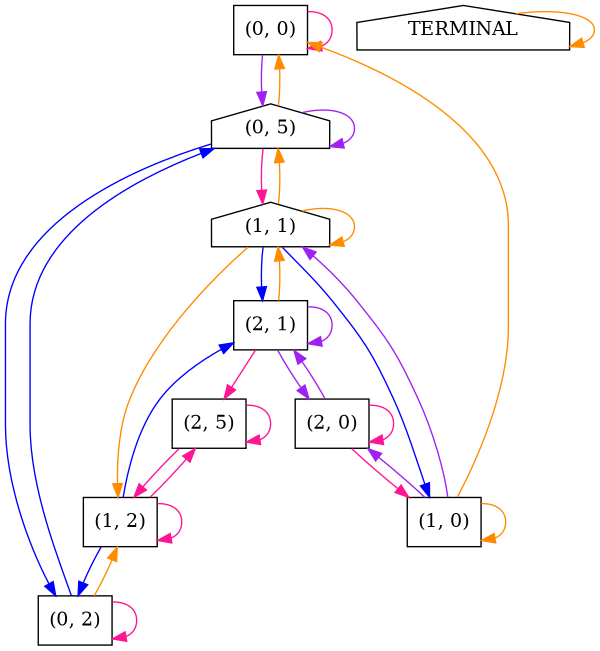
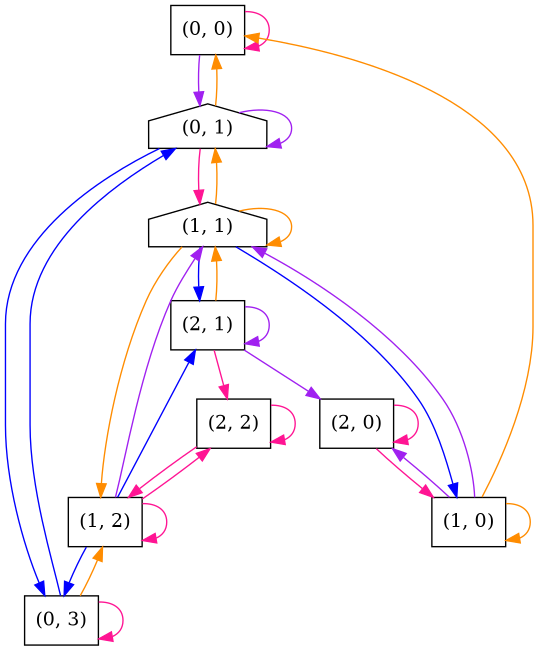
node "TERMINAL": removed
node "(0, 5)": label "(0, 5)" -> "(0, 1)"
edge "(1, 2)" -> "(1, 1)": added
edge "(2, 0)" -> "(2, 1)": removed
node "(2, 5)": label "(2, 5)" -> "(2, 2)"
node "(0, 2)": label "(0, 2)" -> "(0, 3)"
